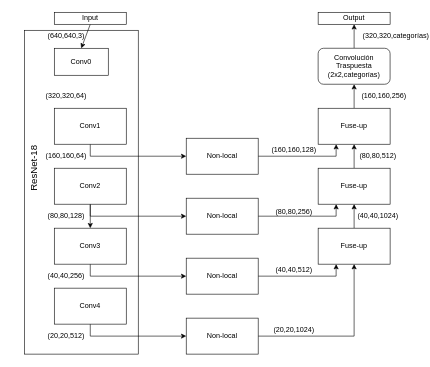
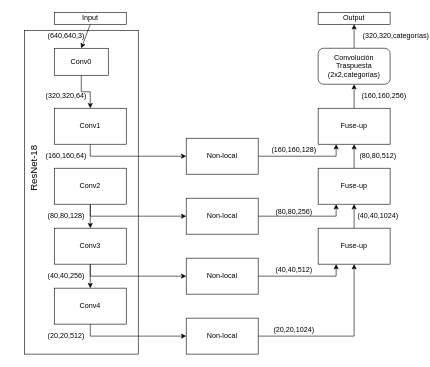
edge "Conv0" -> "Conv1": added
edge "Conv3" -> "Conv4": added
